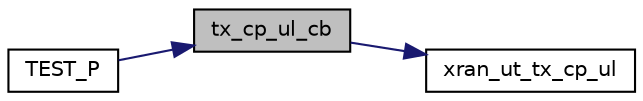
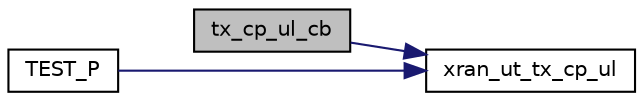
edge "TEST_P" -> "tx_cp_ul_cb": now "TEST_P" -> "xran_ut_tx_cp_ul"
